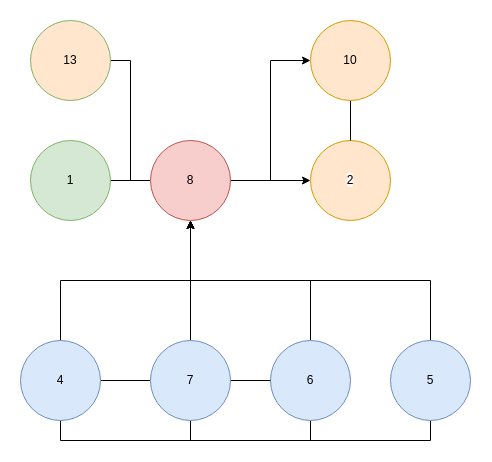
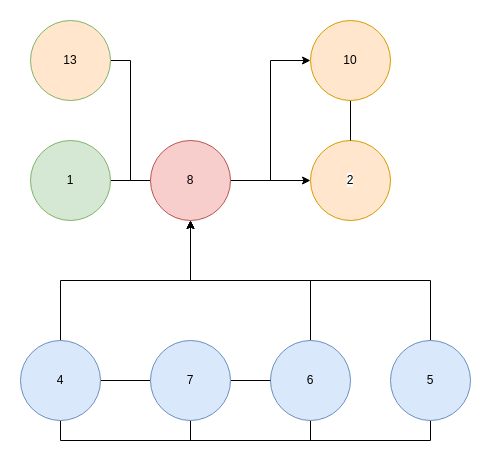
edge "7" -> "8": removed
